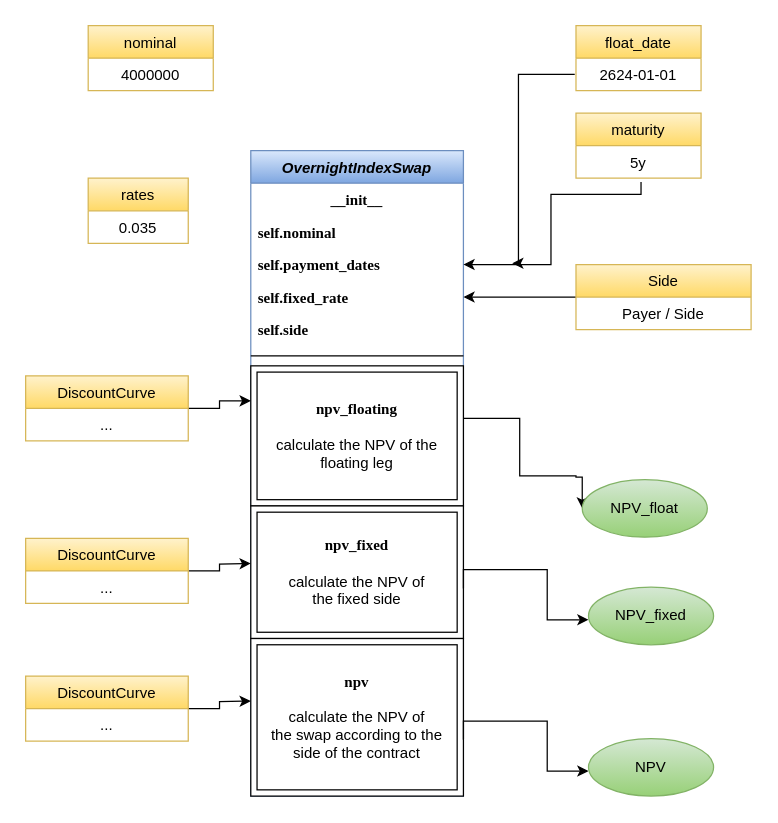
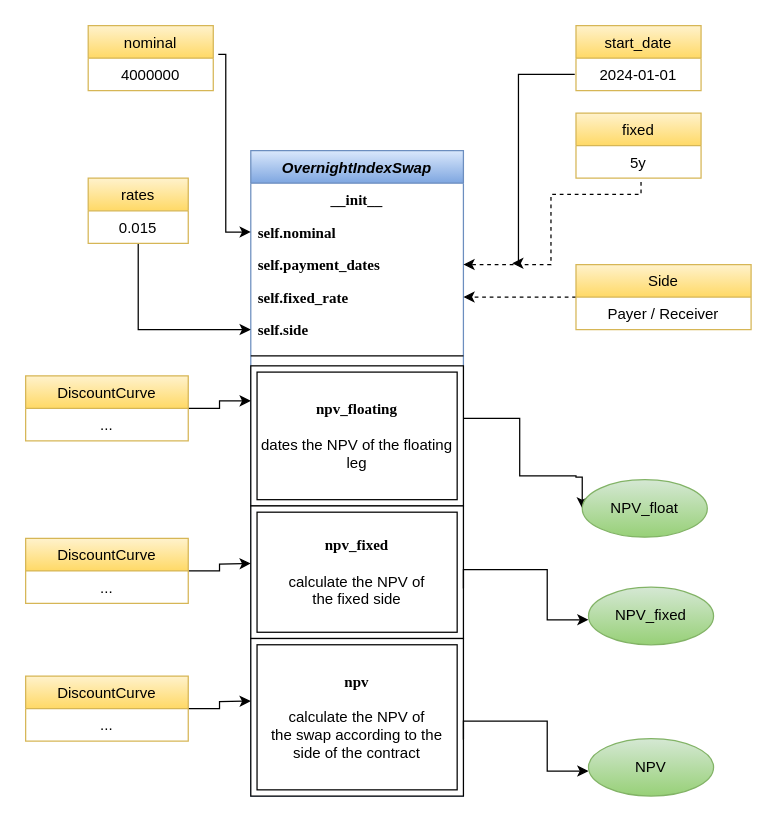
node "float_date": label "float_date" -> "start_date"
node "2624-01-01": label "2624-01-01" -> "2024-01-01"
node "maturity": label "maturity" -> "fixed"
edge "4000000" -> "self.nominal": added
edge "5y" -> "self.payment_dates": style solid -> dashed
node "0.035": label "0.035" -> "0.015"
edge "Side" -> "self.fixed_rate": style solid -> dashed
node "Payer / Side": label "Payer / Side" -> "Payer / Receiver"
edge "rates" -> "self.side": added
node "npv_floating calculate the NPV of the floating leg": label "npv_floating calculate the NPV of the floating leg" -> "npv_floating dates the NPV of the floating leg"
